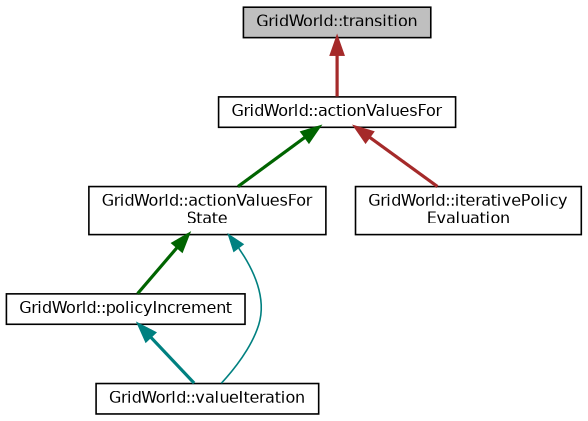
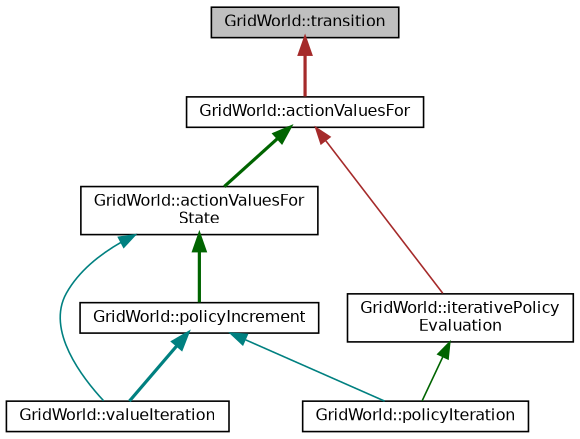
edge "GridWorld::iterativePolicy Evaluation" -> "GridWorld::actionValuesFor": style bold -> solid
node "GridWorld::policyIteration": added
